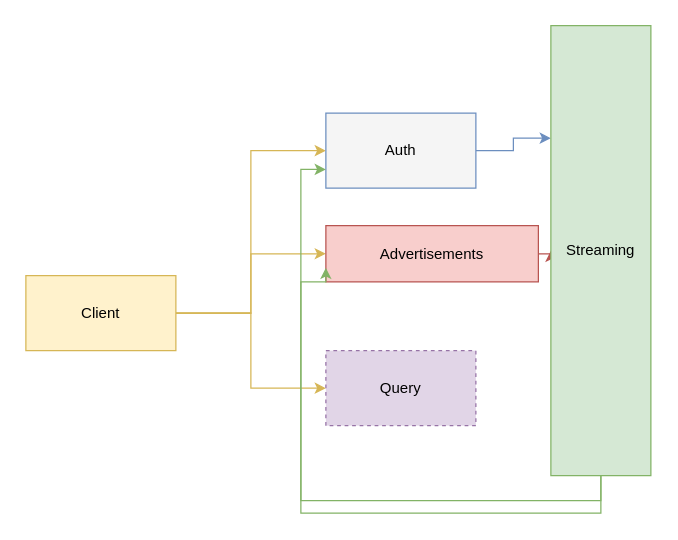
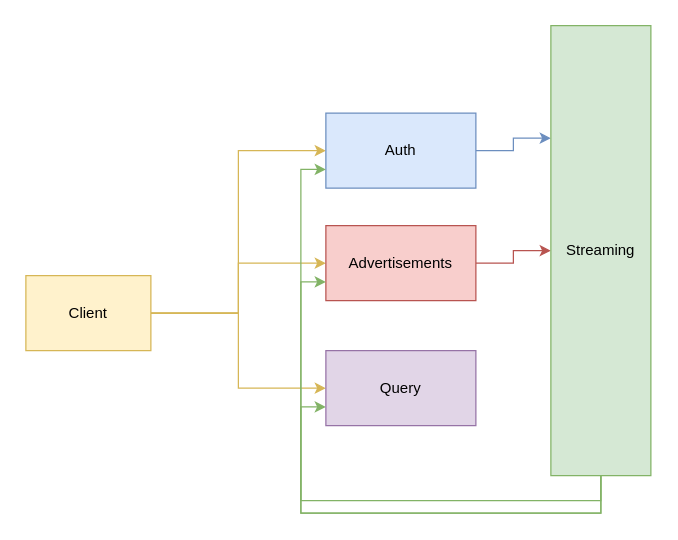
node "Auth": fillcolor #f5f5f5 -> #dae8fc
node "Advertisements": size 213x56 -> 150x75
node "Client": size 150x75 -> 125x75
node "Query": style dashed -> solid
edge "Streaming" -> "Query": added
